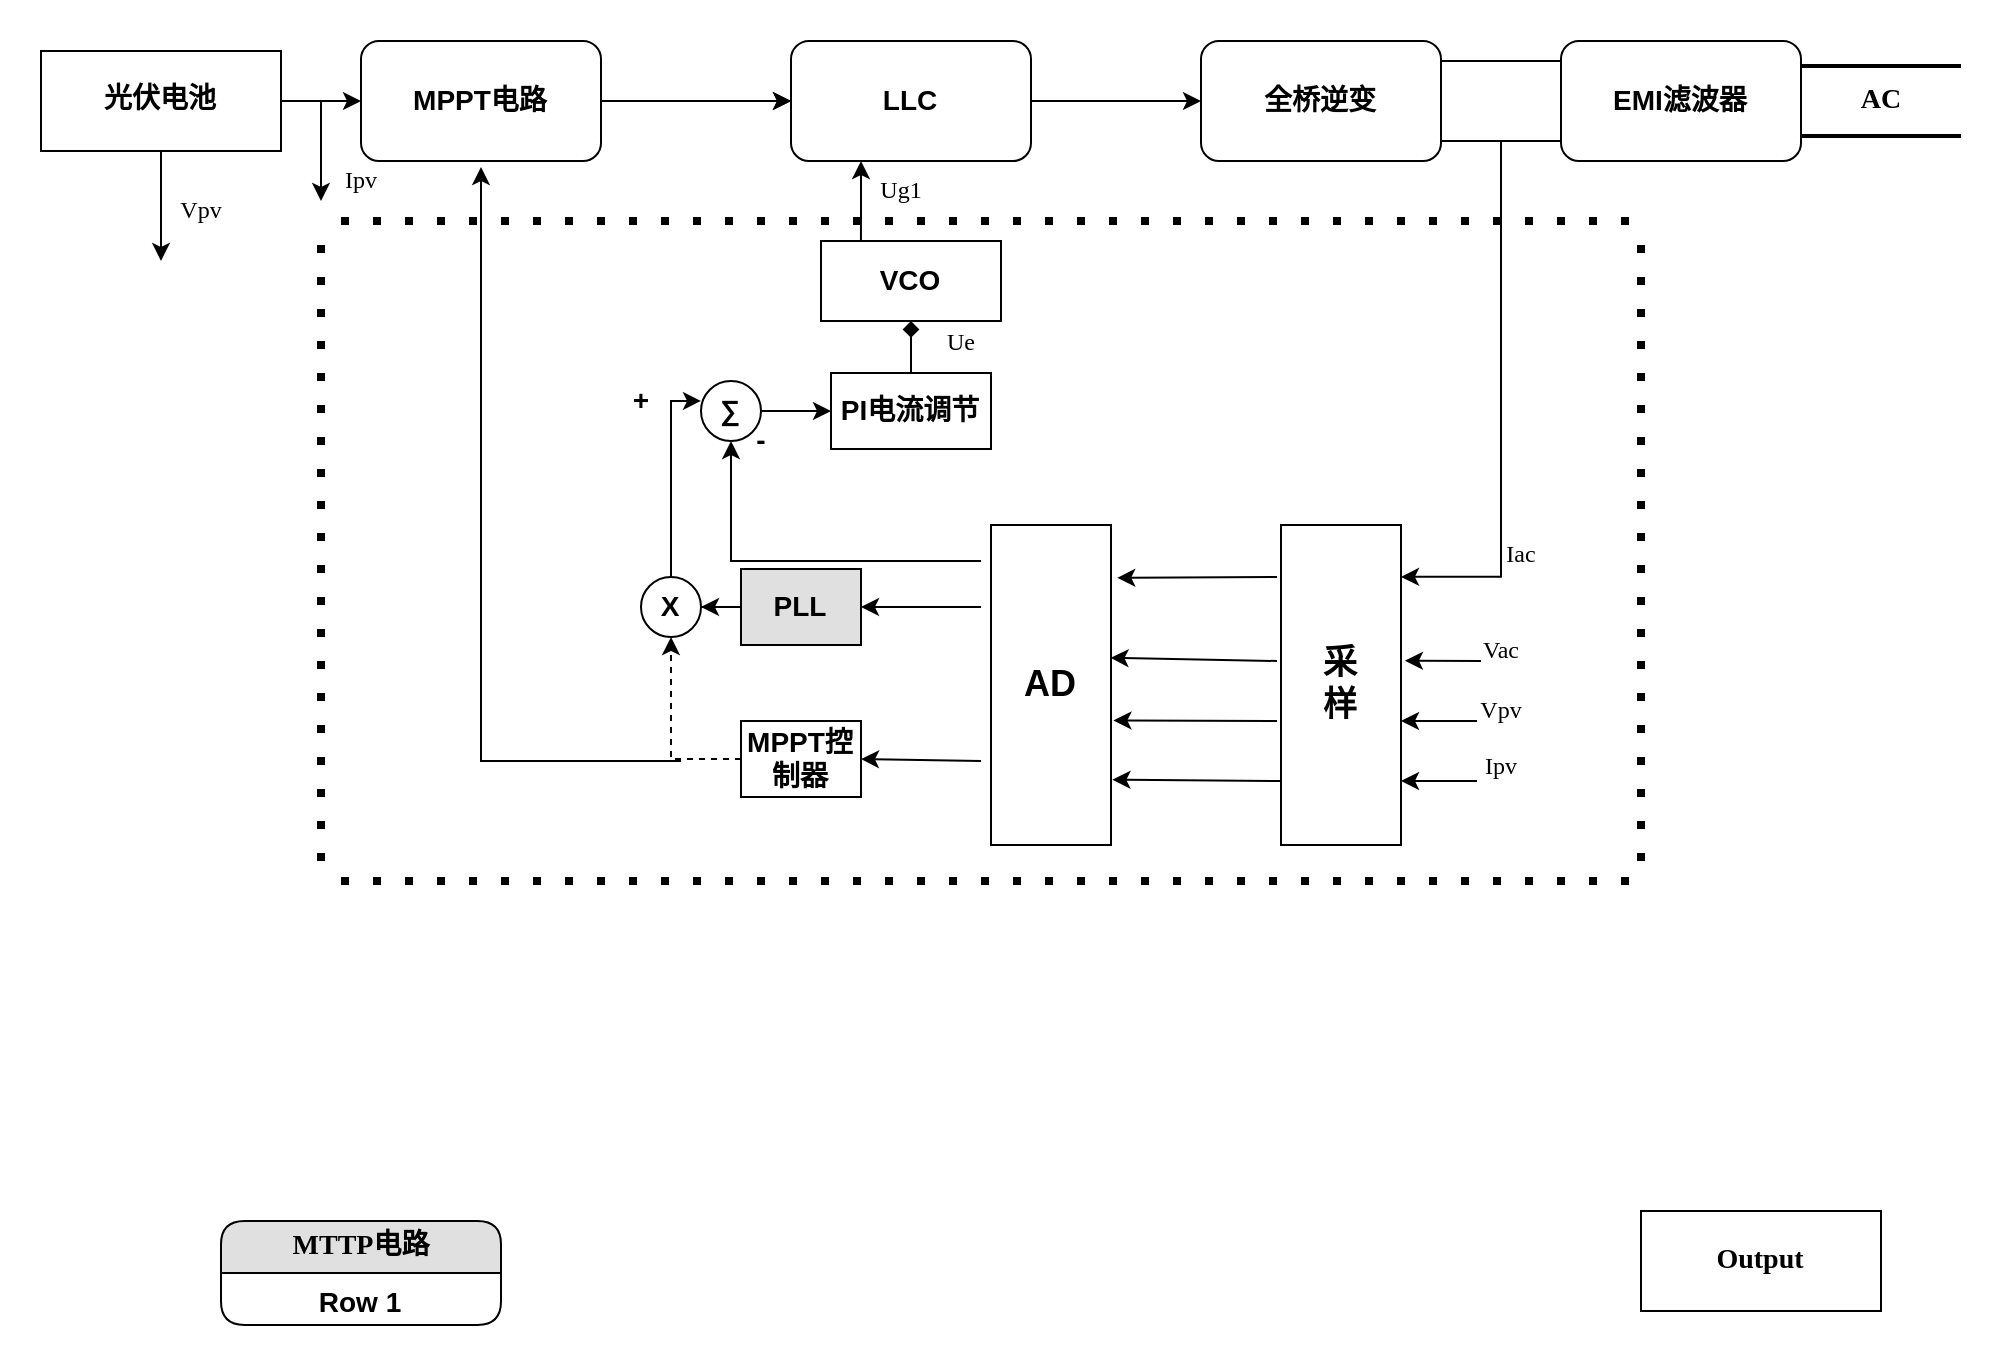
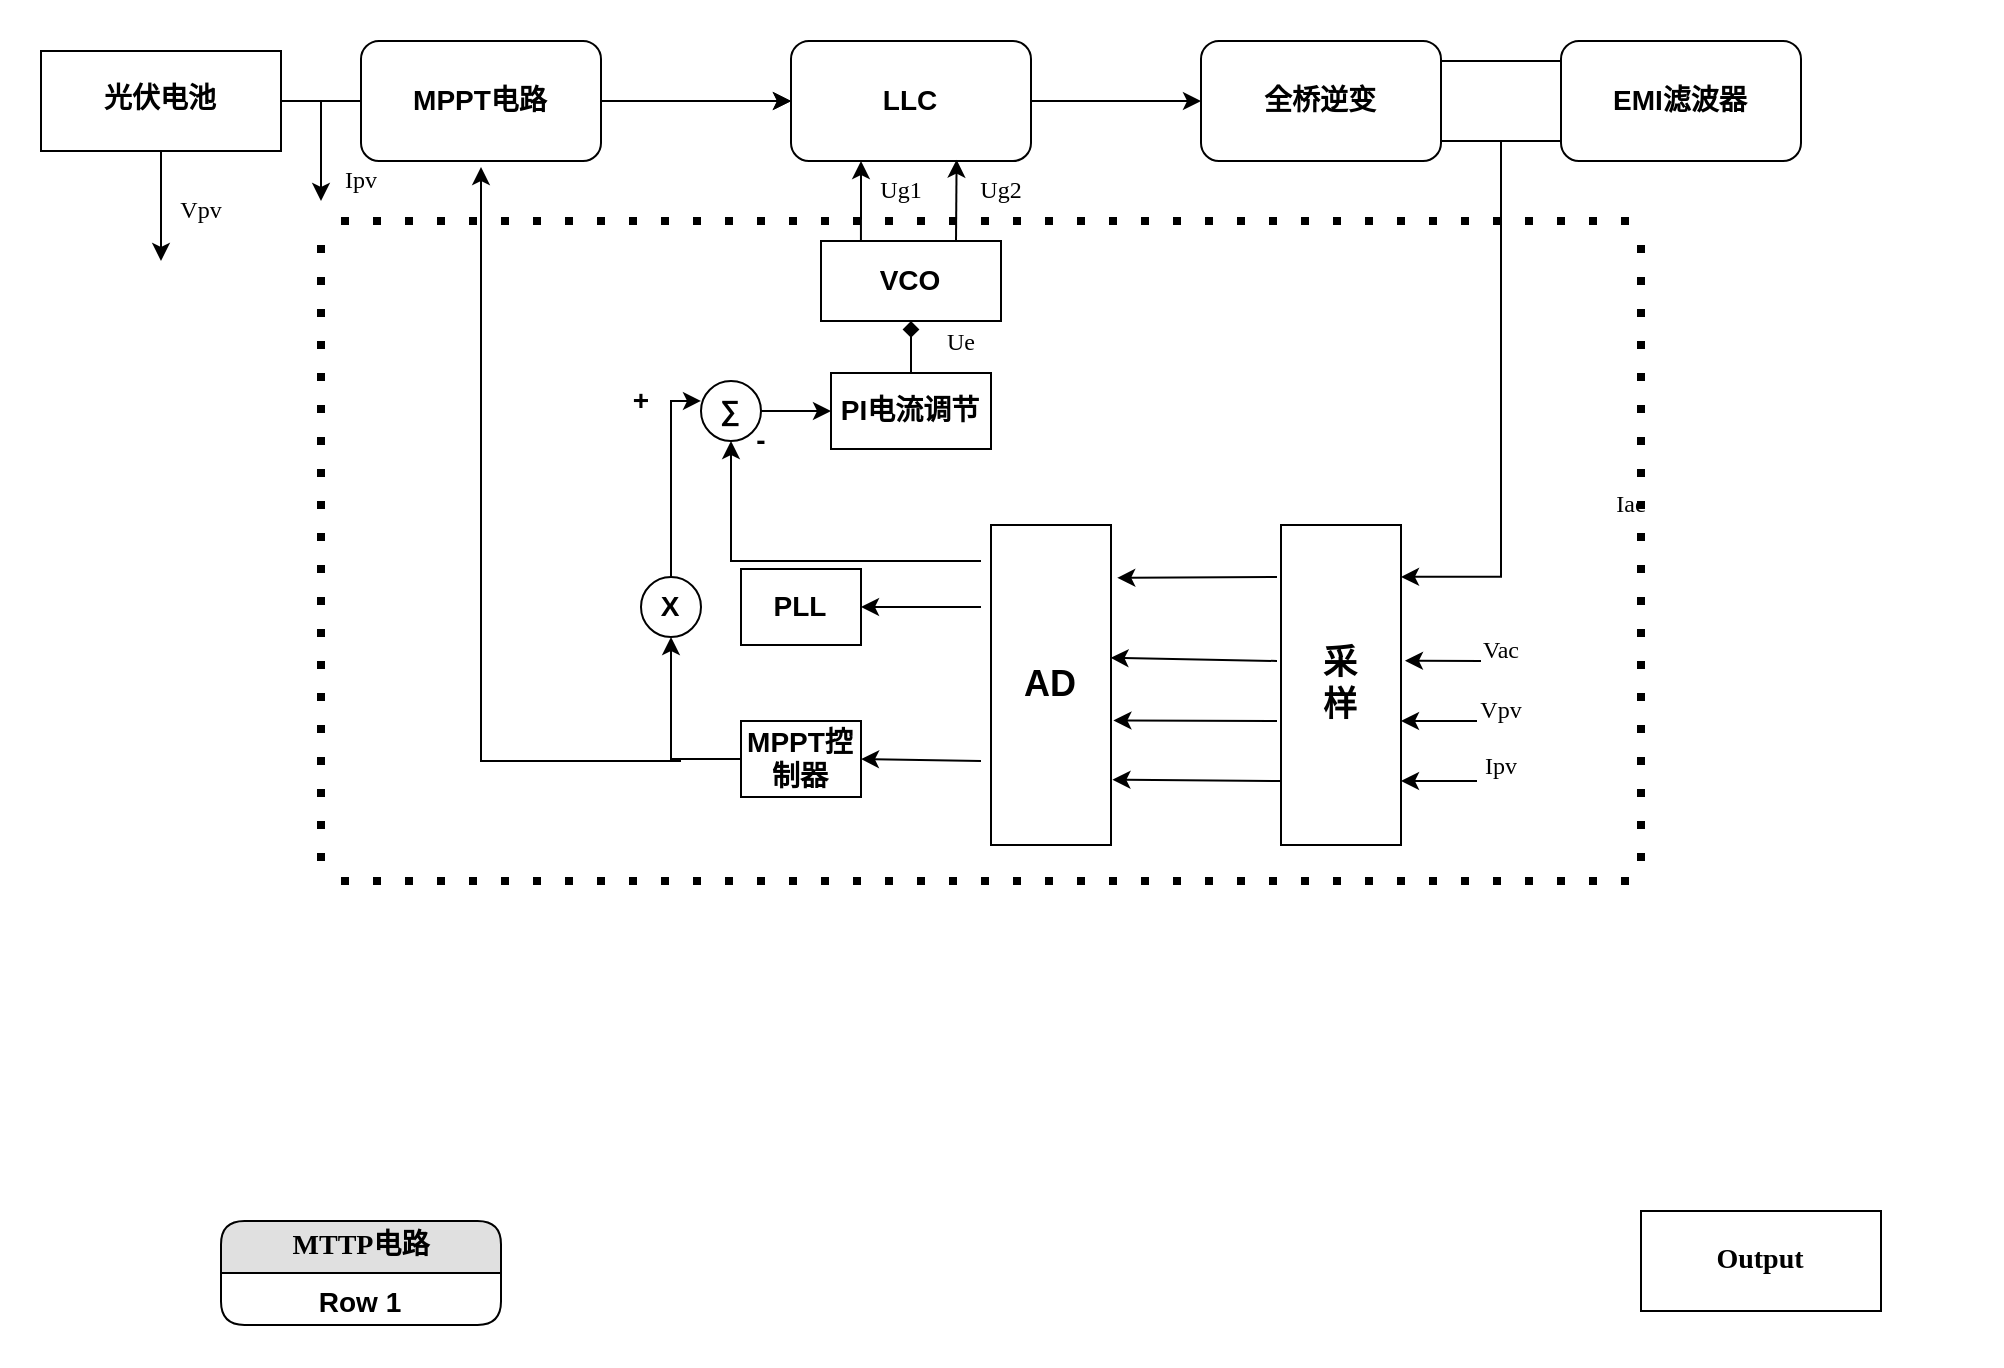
edge "光伏电池" -> "MPPT电路": arrowhead classic -> none
node "AC": removed
node "Ug2": added
edge "VCO" -> "LLC": added
node "Iac": moved (1521, 555) -> (1631, 505)
edge "PLL" -> "X": removed
node "PLL": fillcolor #e0e0e0 -> #ffffff
edge "MPPT控制器" -> "X": style dashed -> solid
